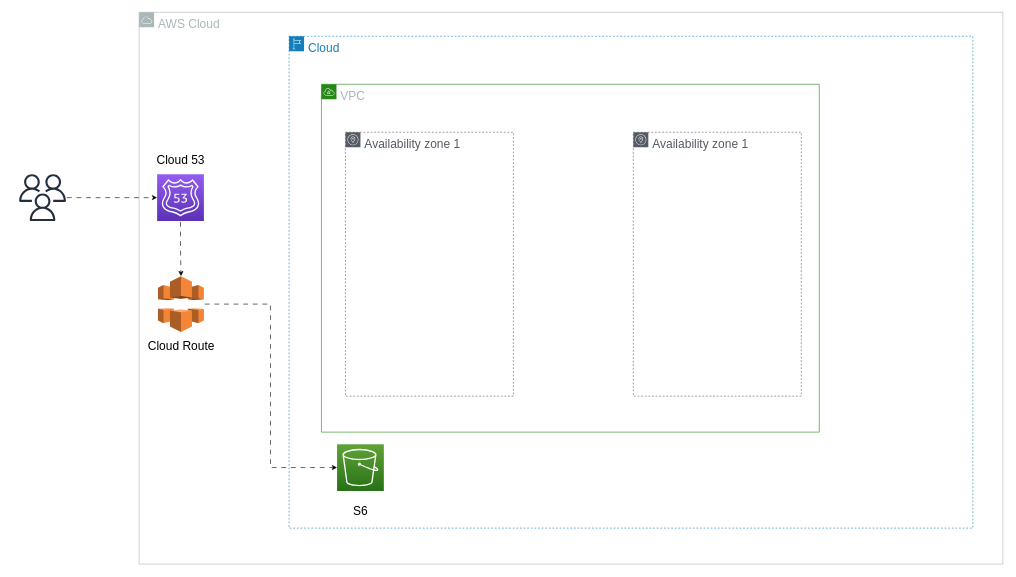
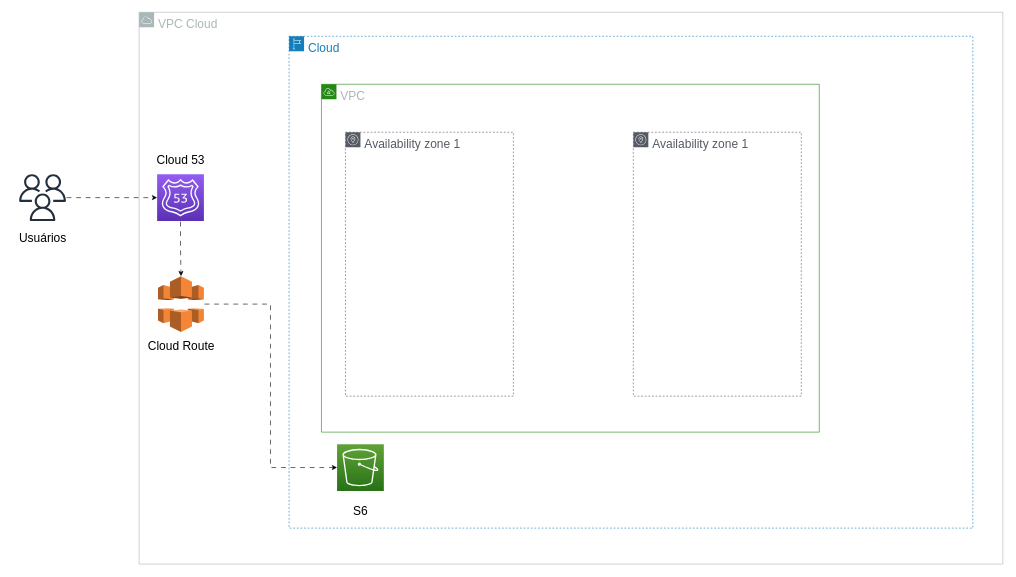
node "AWS Cloud": label "AWS Cloud" -> "VPC Cloud"
node "Usuários": added
